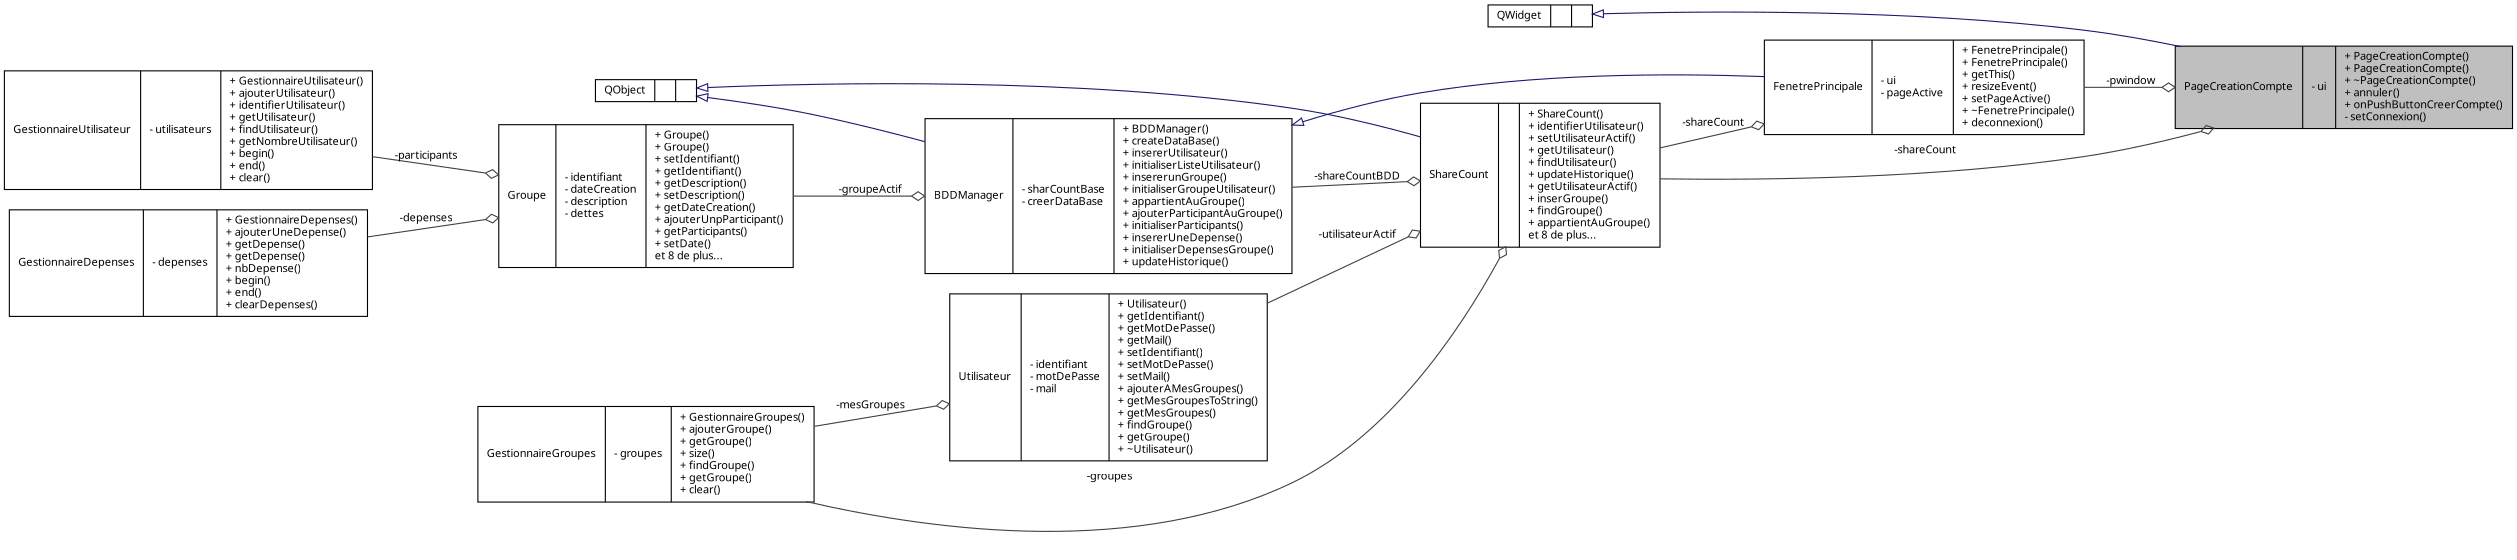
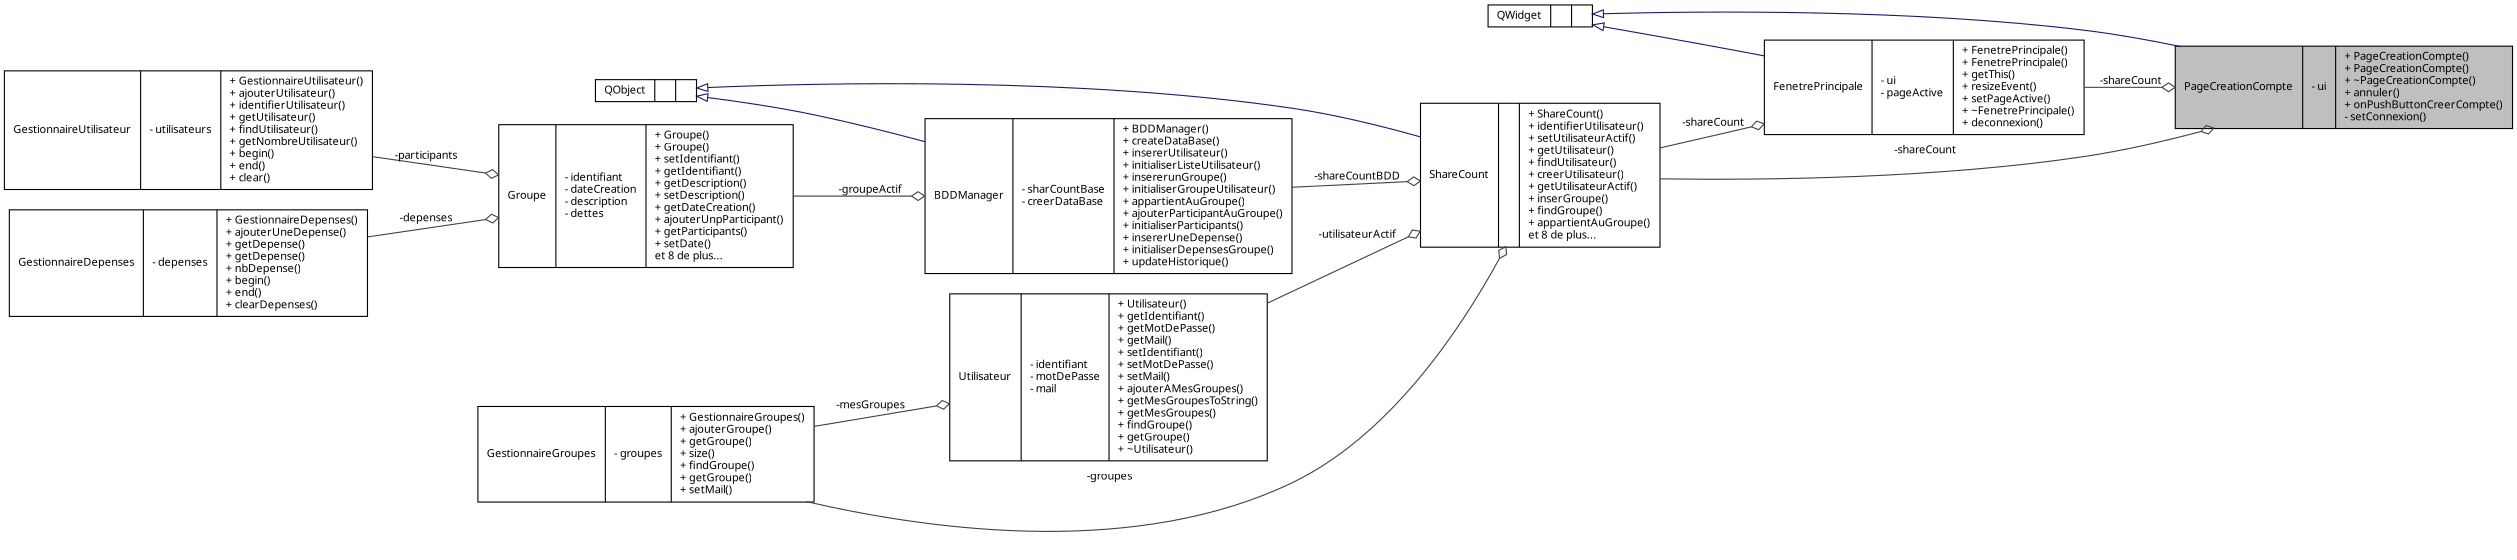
edge "FenetrePrincipale" -> "BDDManager": now "FenetrePrincipale" -> "QWidget"
edge "FenetrePrincipale" -> "PageCreationCompte": label " -pwindow" -> " -shareCount"
node "ShareCount": text "+ updateHistorique()" -> "+ creerUtilisateur()"
node "GestionnaireGroupes": text "+ clear()" -> "+ setMail()"
